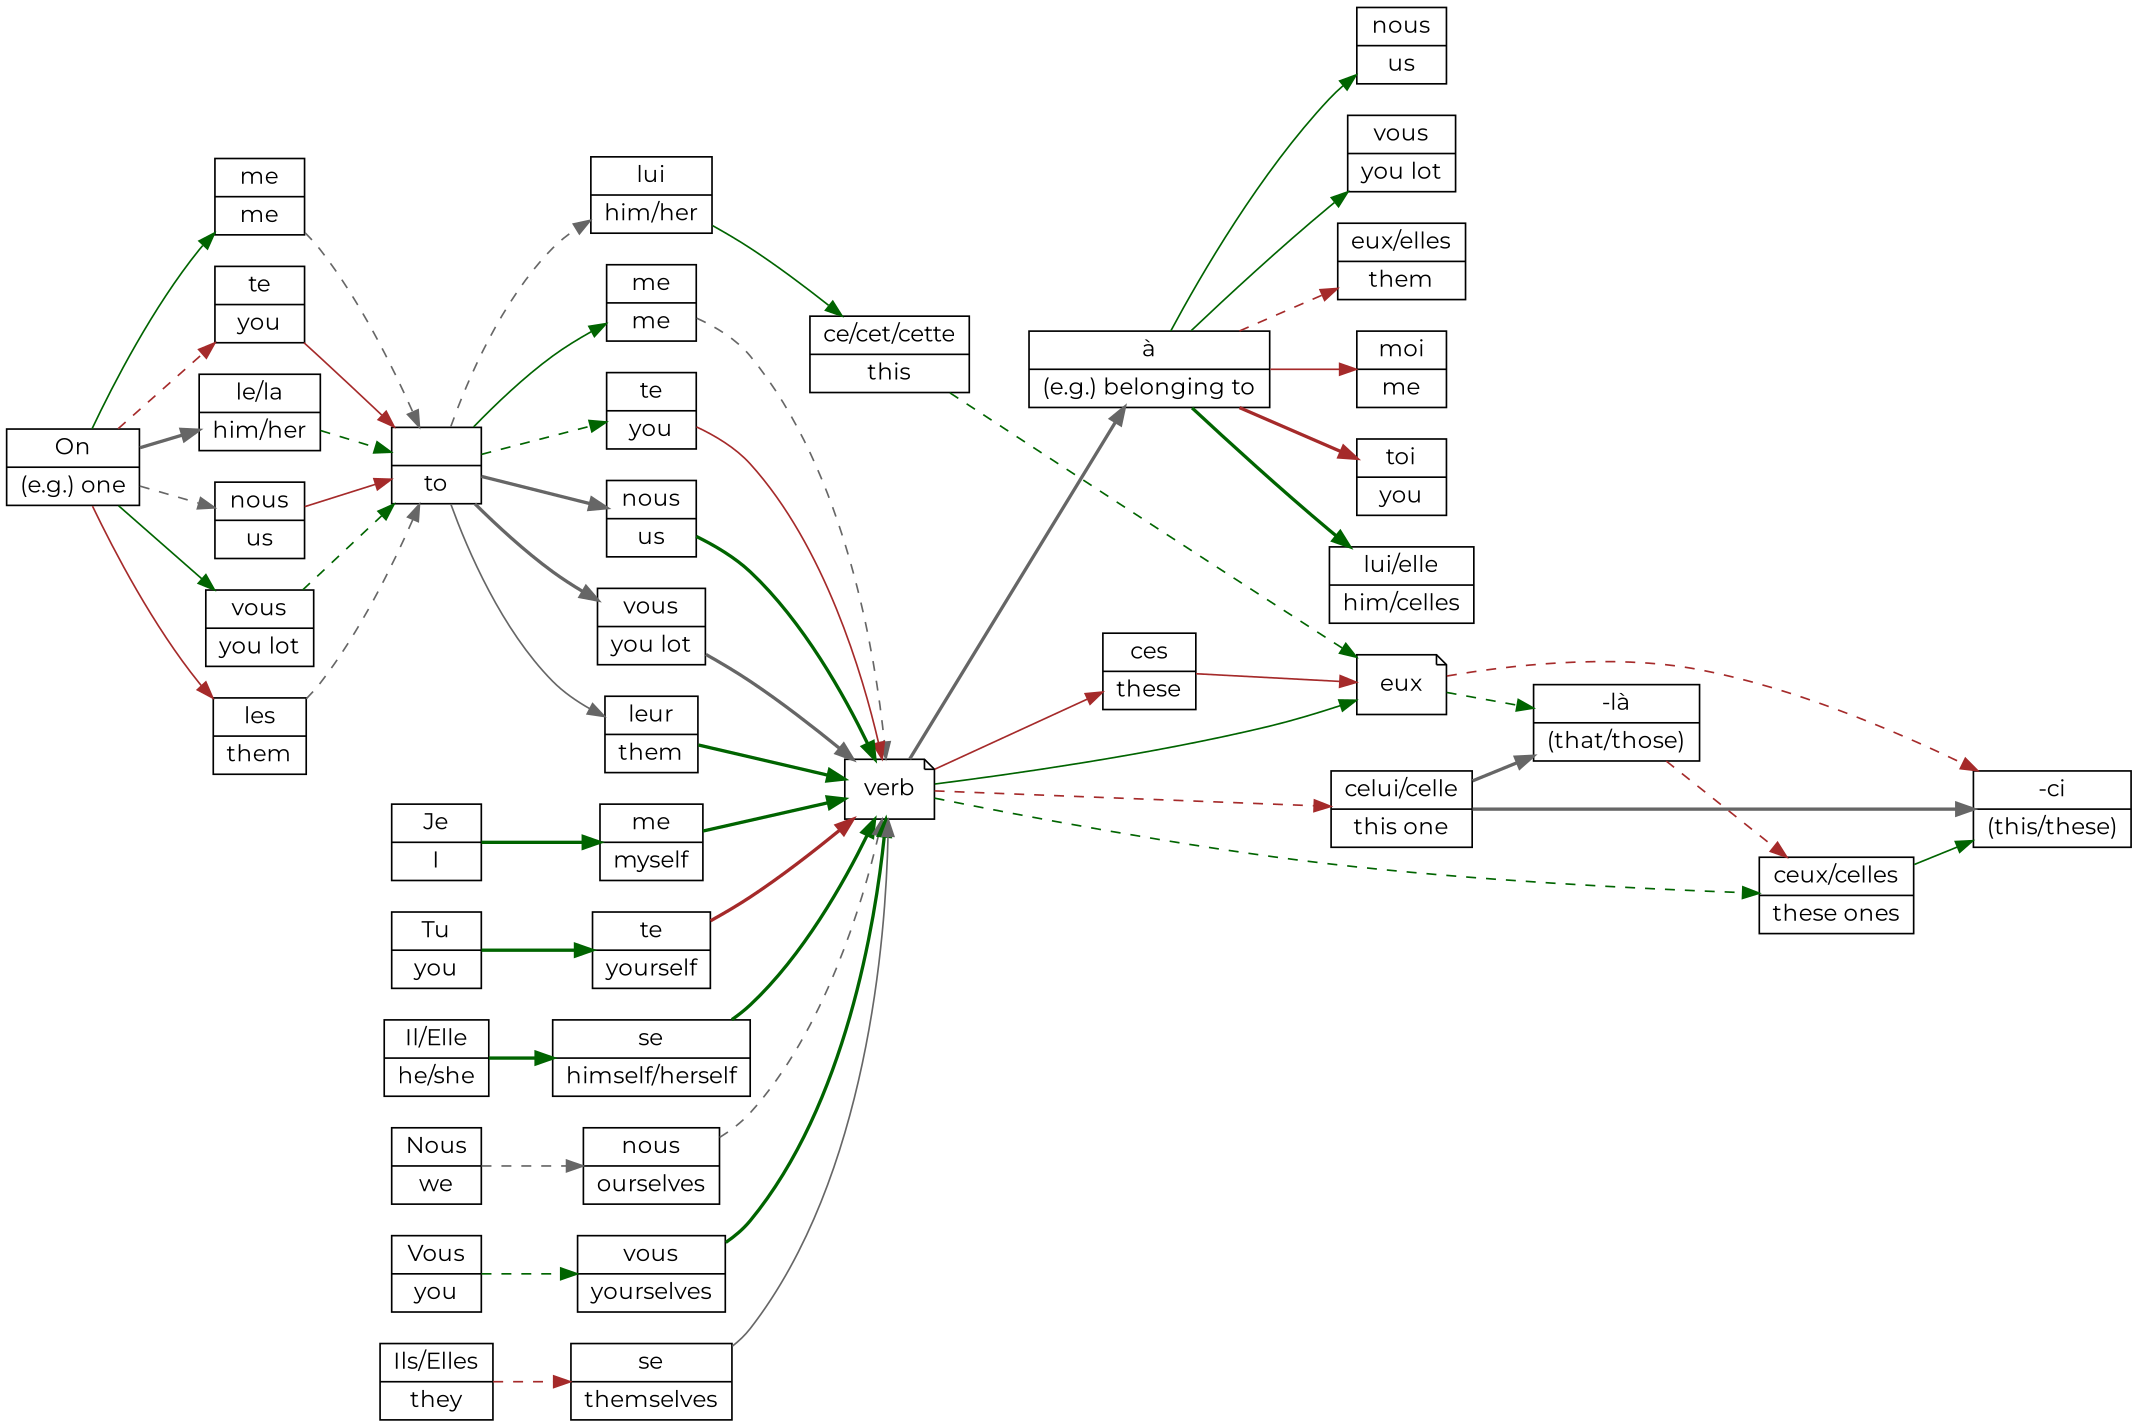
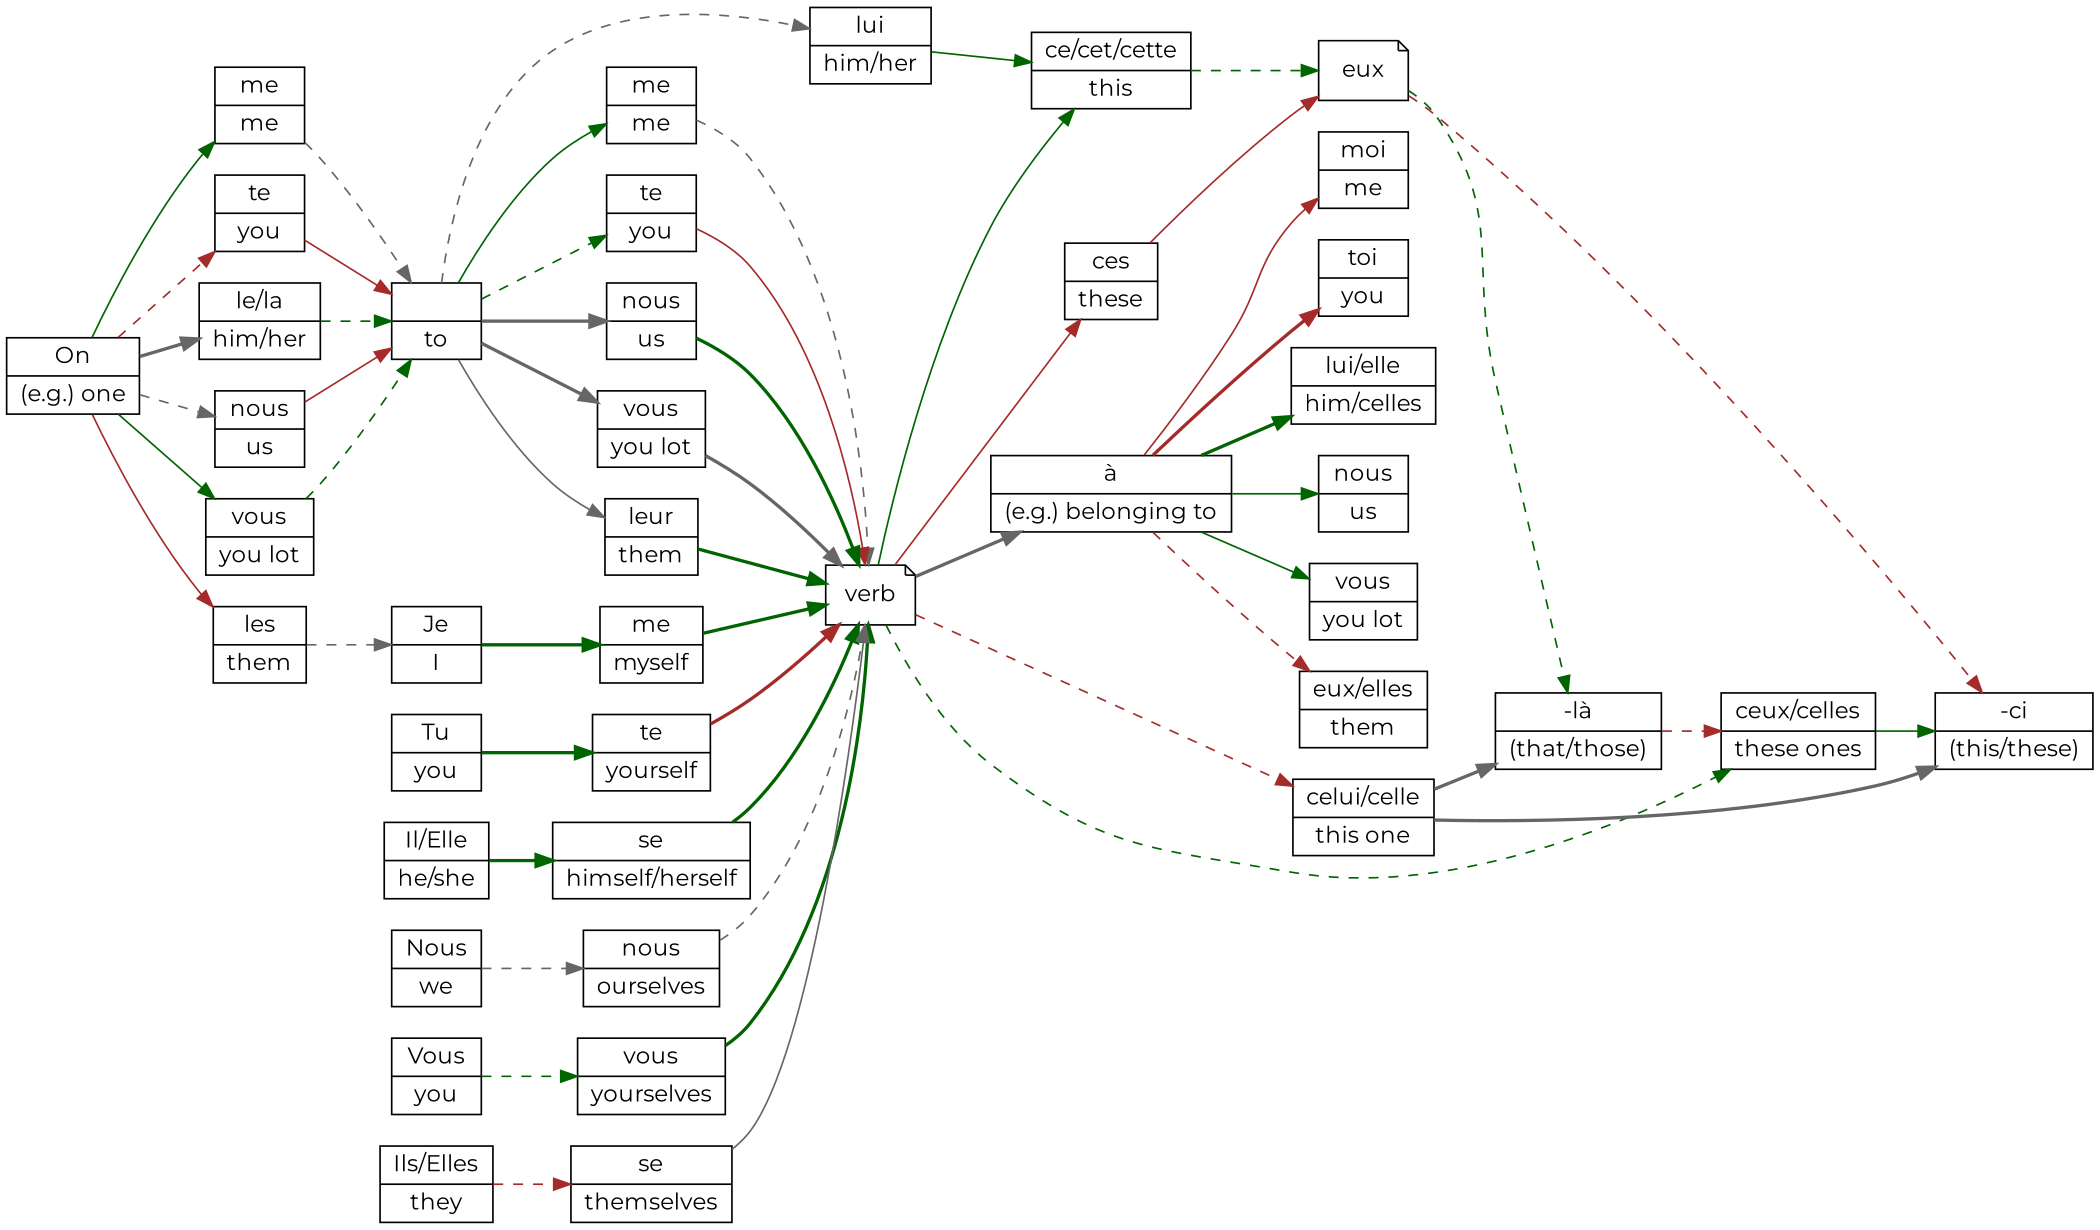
edge "les" -> "to": now "les" -> "Je"
edge "verb" -> "eux": now "verb" -> "ce/cet/cette"
